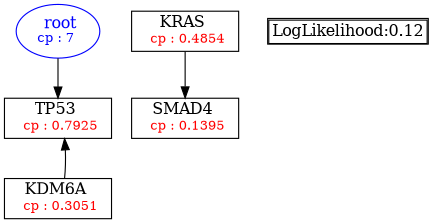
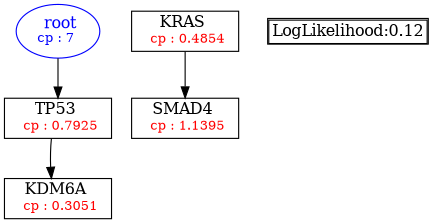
node "SMAD4": text "cp : 0.1395" -> "cp : 1.1395"
edge "KDM6A" -> "TP53": reversed
